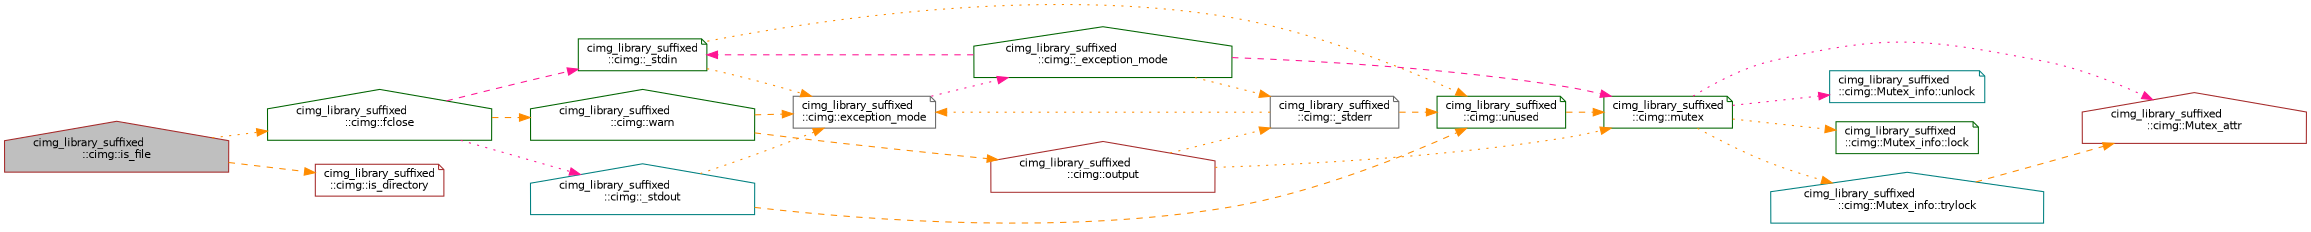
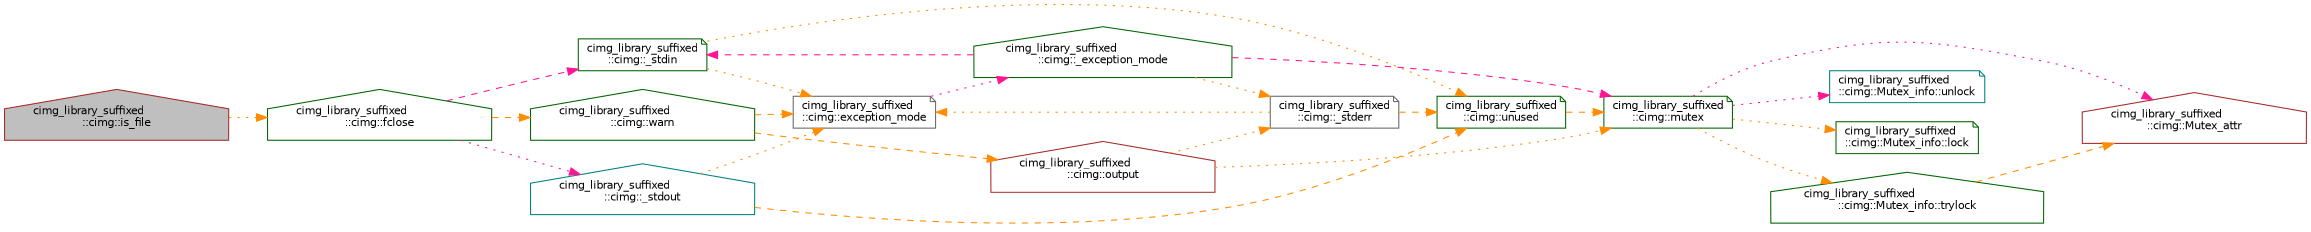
node "cimg_library_suffixed ::cimg::is_directory": removed
node "cimg_library_suffixed ::cimg::Mutex_info::trylock": color teal -> darkgreen
